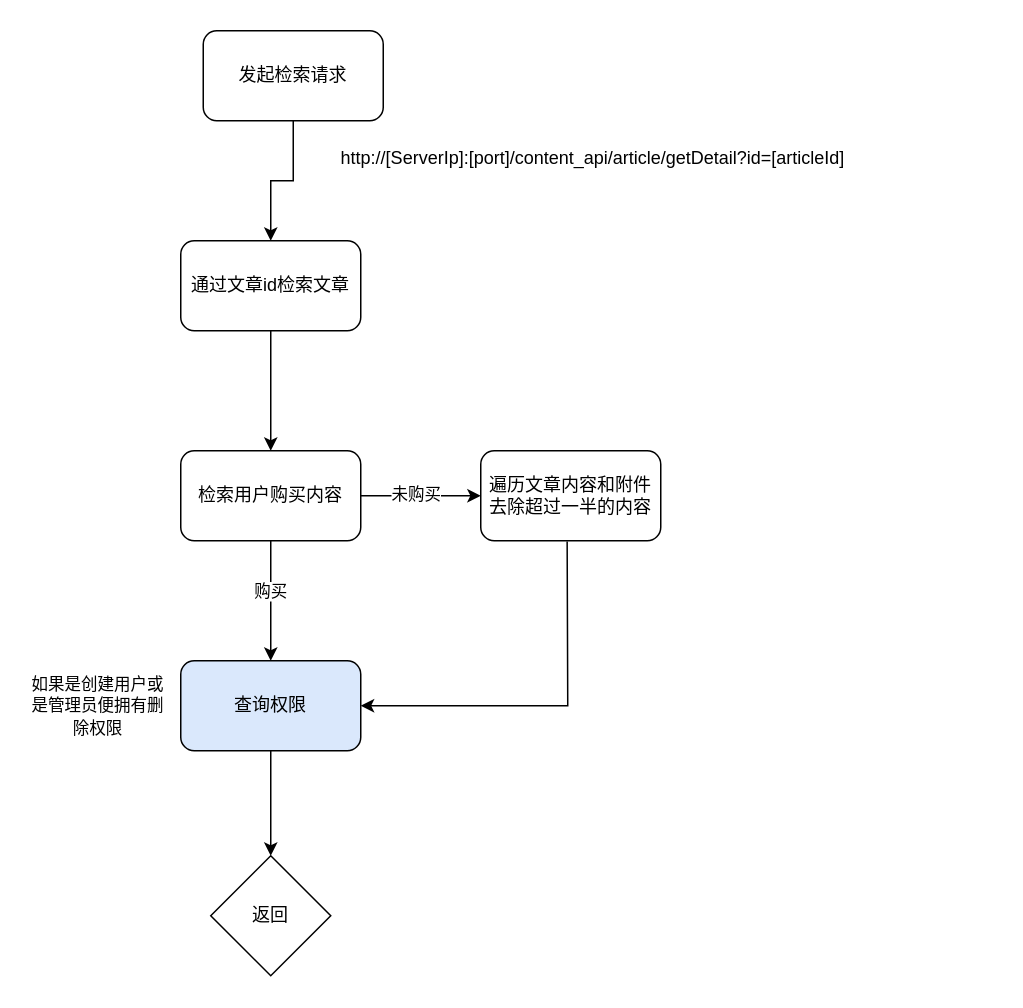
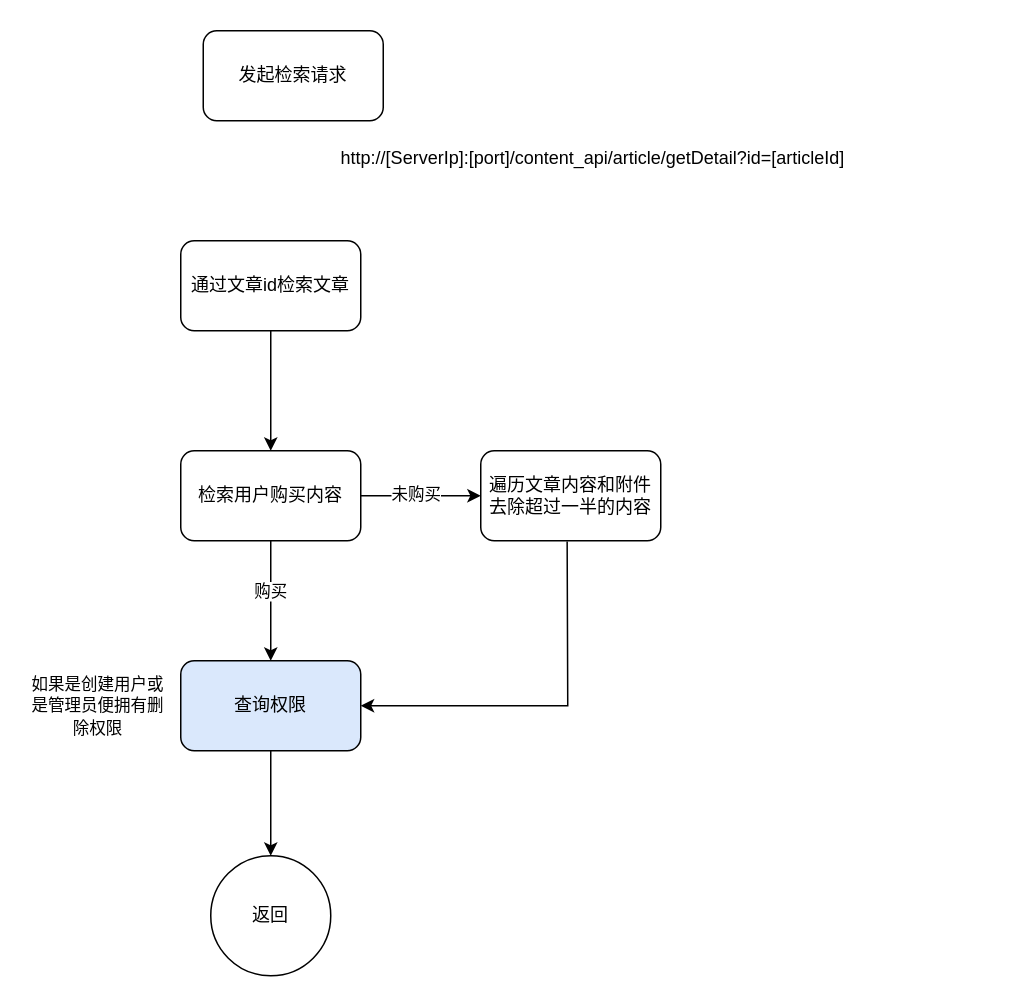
edge "发起检索请求" -> "通过文章id检索文章": removed
node "返回": shape diamond -> ellipse
